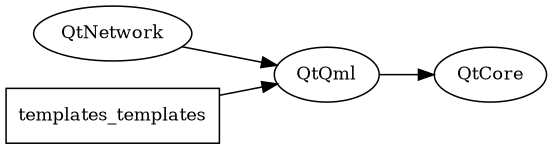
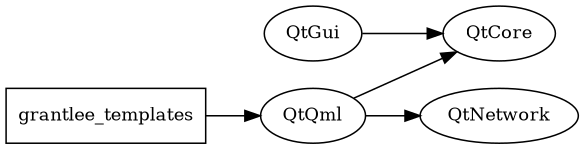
node "QtGui": added
edge "QtNetwork" -> "QtQml": reversed
node "templates_templates": label "templates_templates" -> "grantlee_templates"
